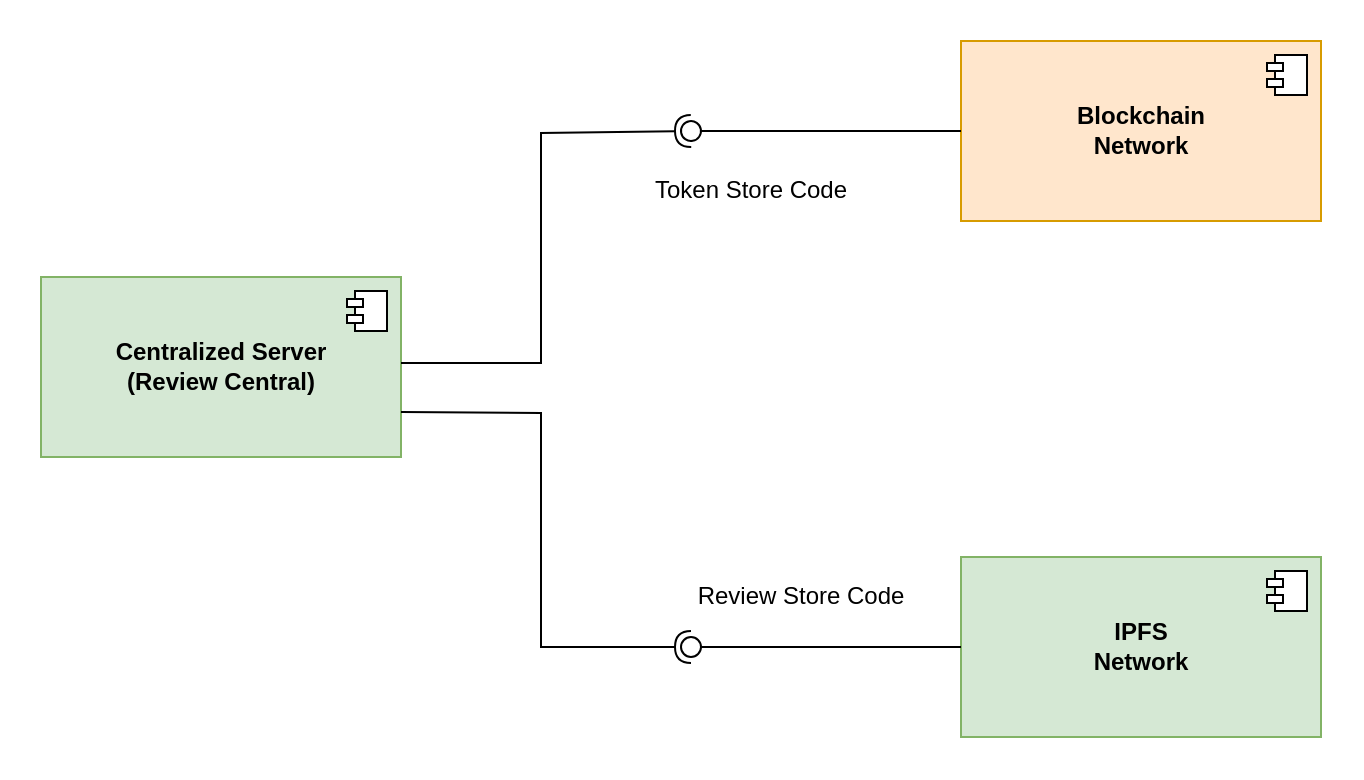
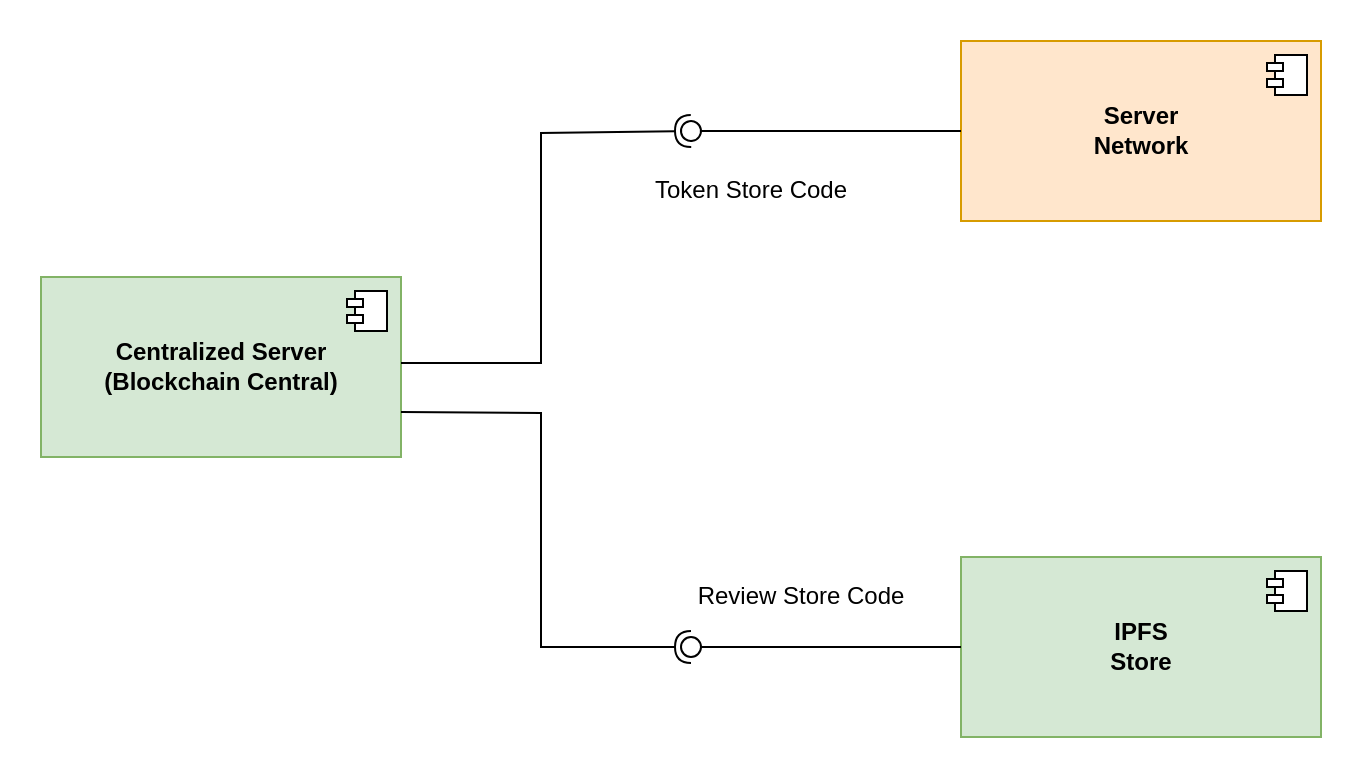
node "Blockchain Network": label "Blockchain Network" -> "Server Network"
node "Centralized Server (Review Central)": label "Centralized Server (Review Central)" -> "Centralized Server (Blockchain Central)"
node "IPFS Network": label "IPFS Network" -> "IPFS Store"
